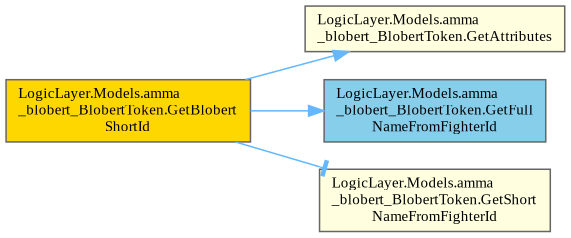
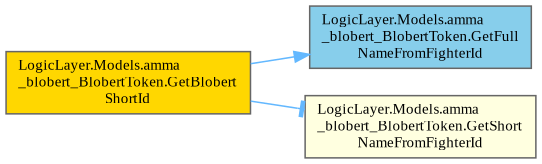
node "LogicLayer.Models.amma _blobert_BlobertToken.GetAttributes": removed
